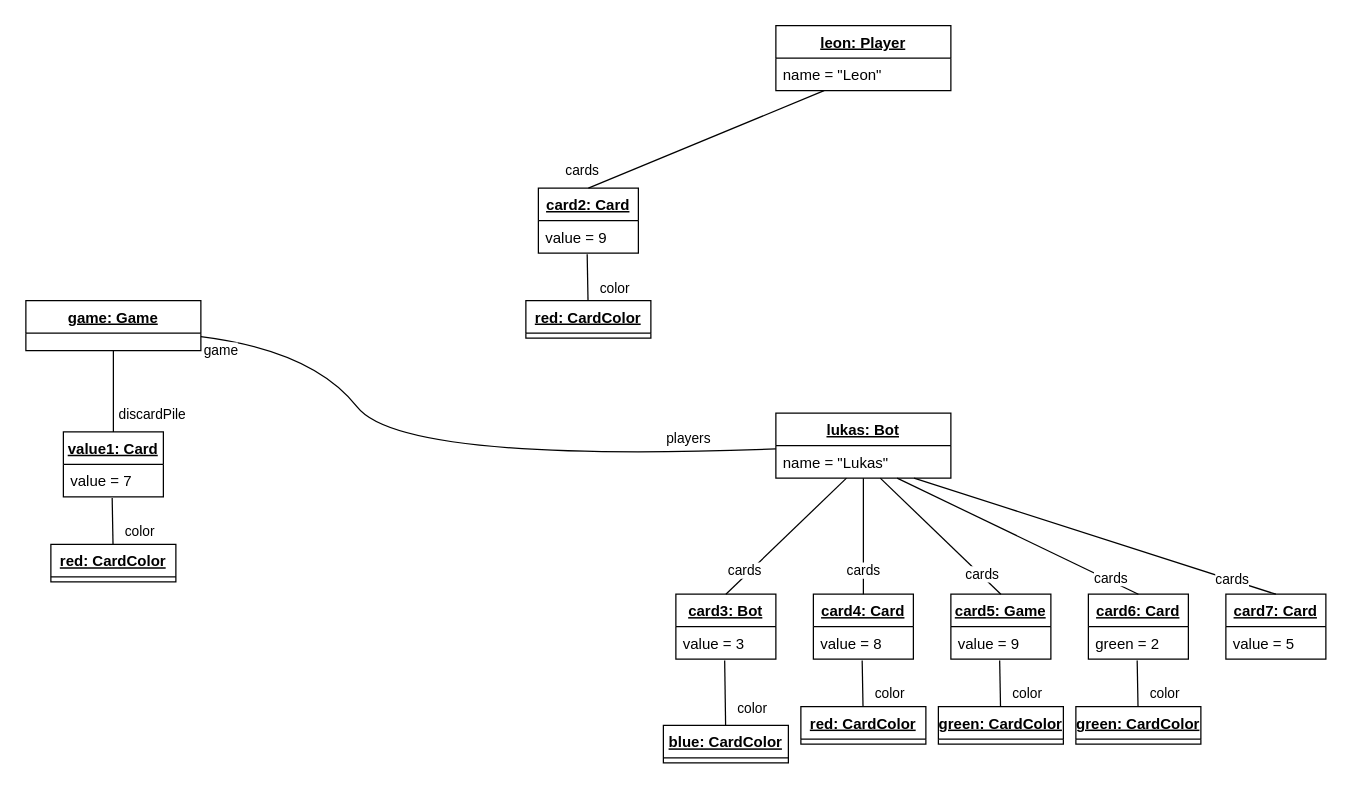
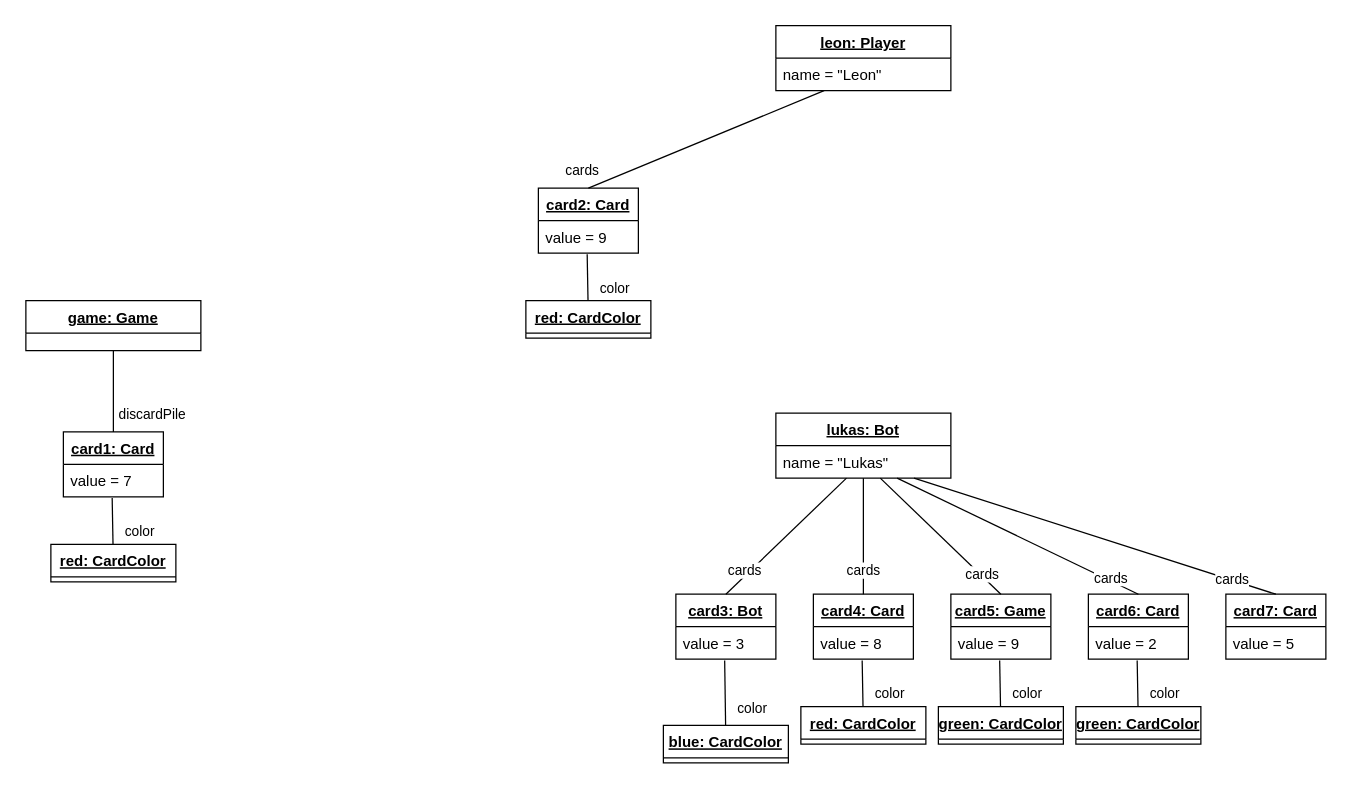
edge "game: Game" -- "lukas: Bot": removed, labels "game", "players"
node "value1: Card": label "value1: Card" -> "card1: Card"
node "green = 2": label "green = 2" -> "value = 2"
